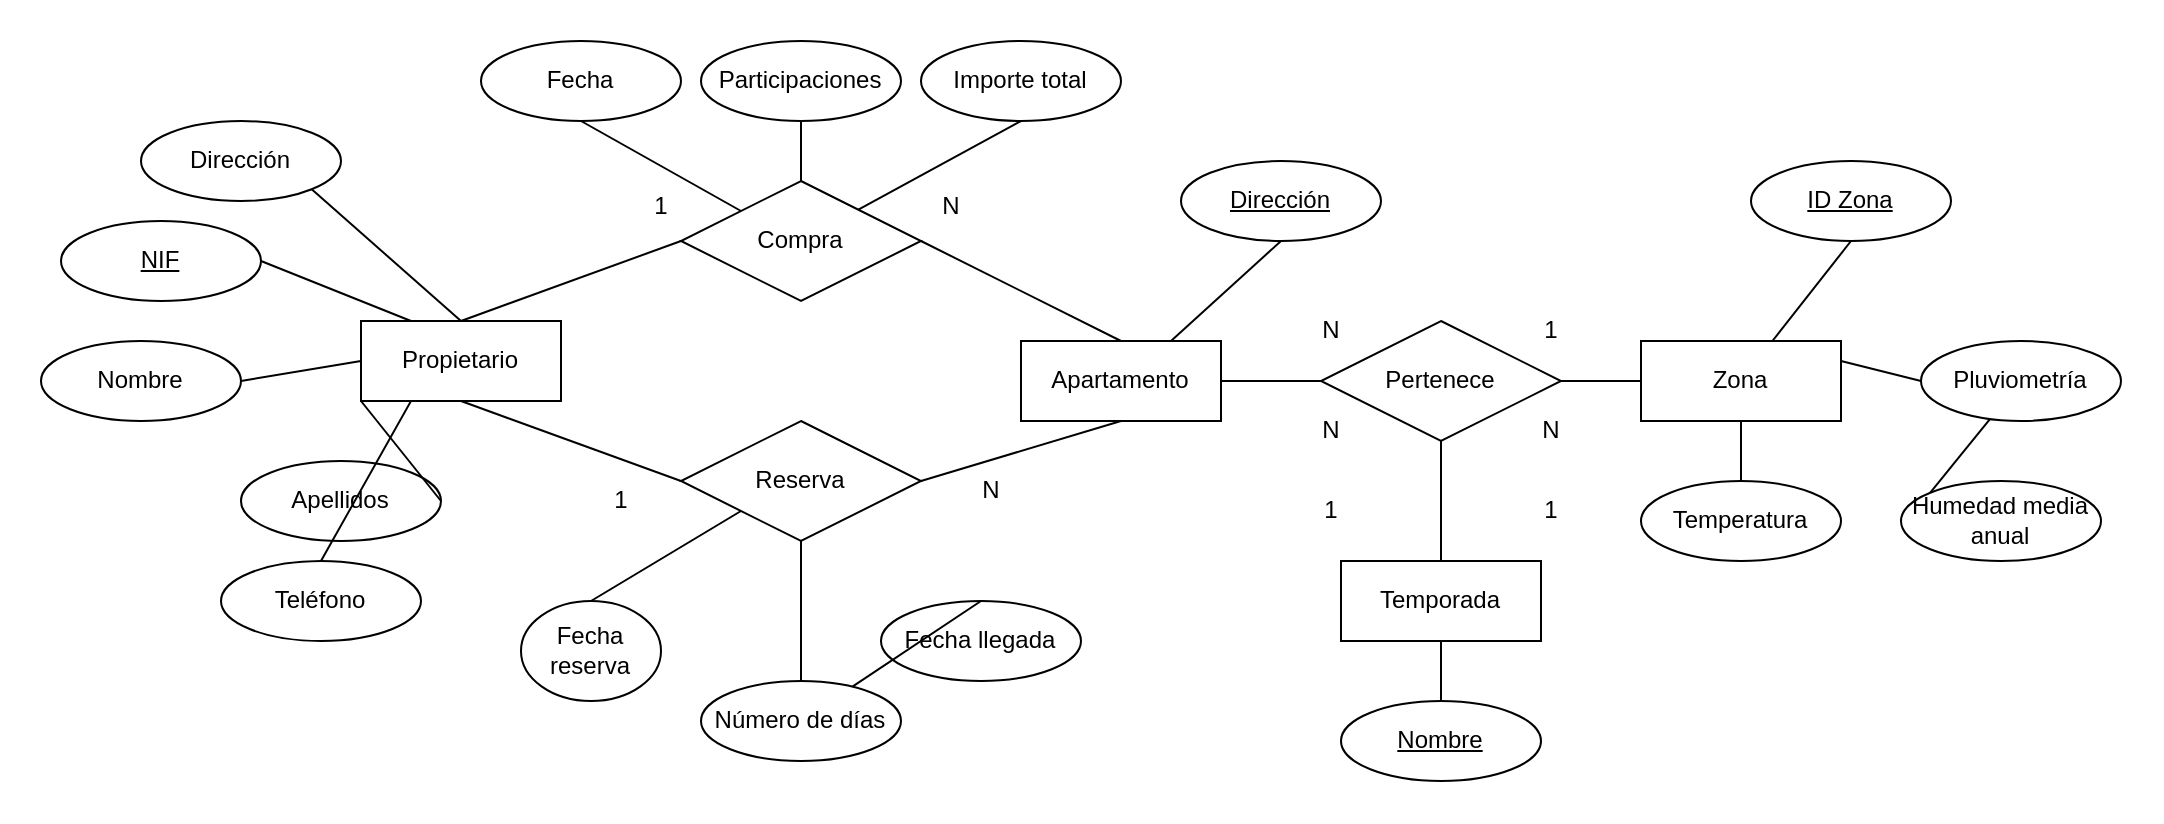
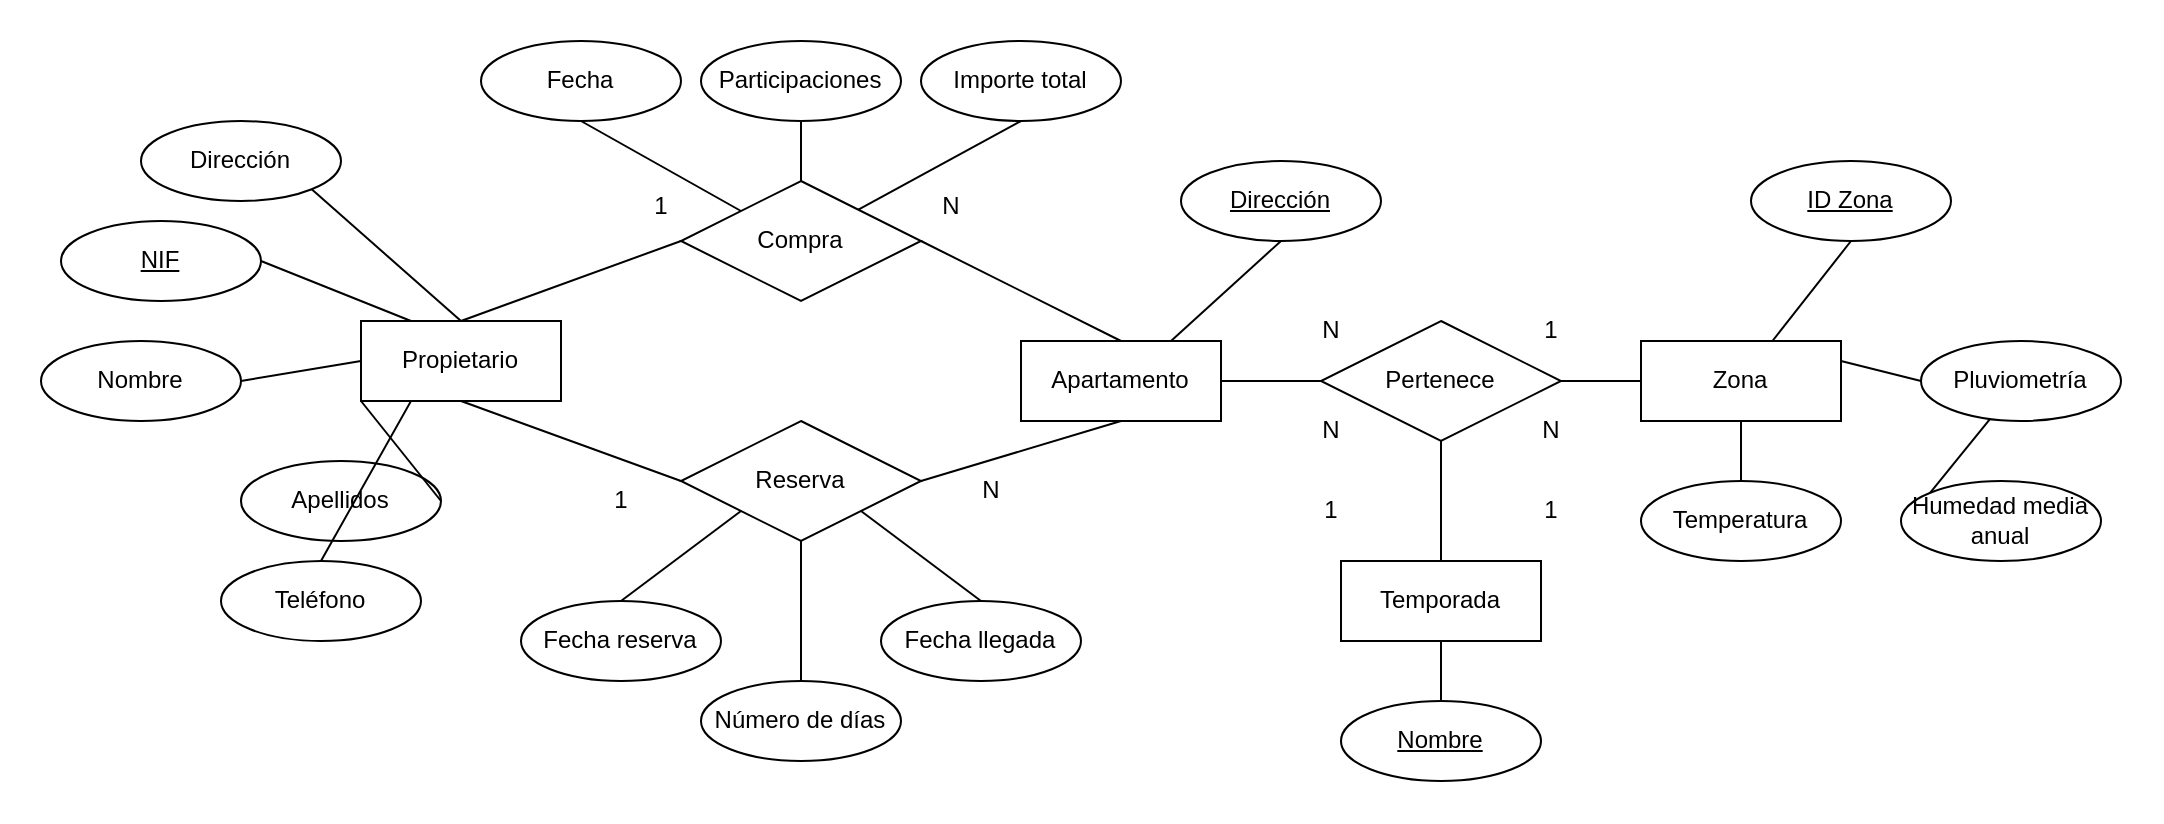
edge "Fecha llegada" -- "Número de días": now "Fecha llegada" -- "Reserva"
node "Fecha reserva": size 140x100 -> 200x80
